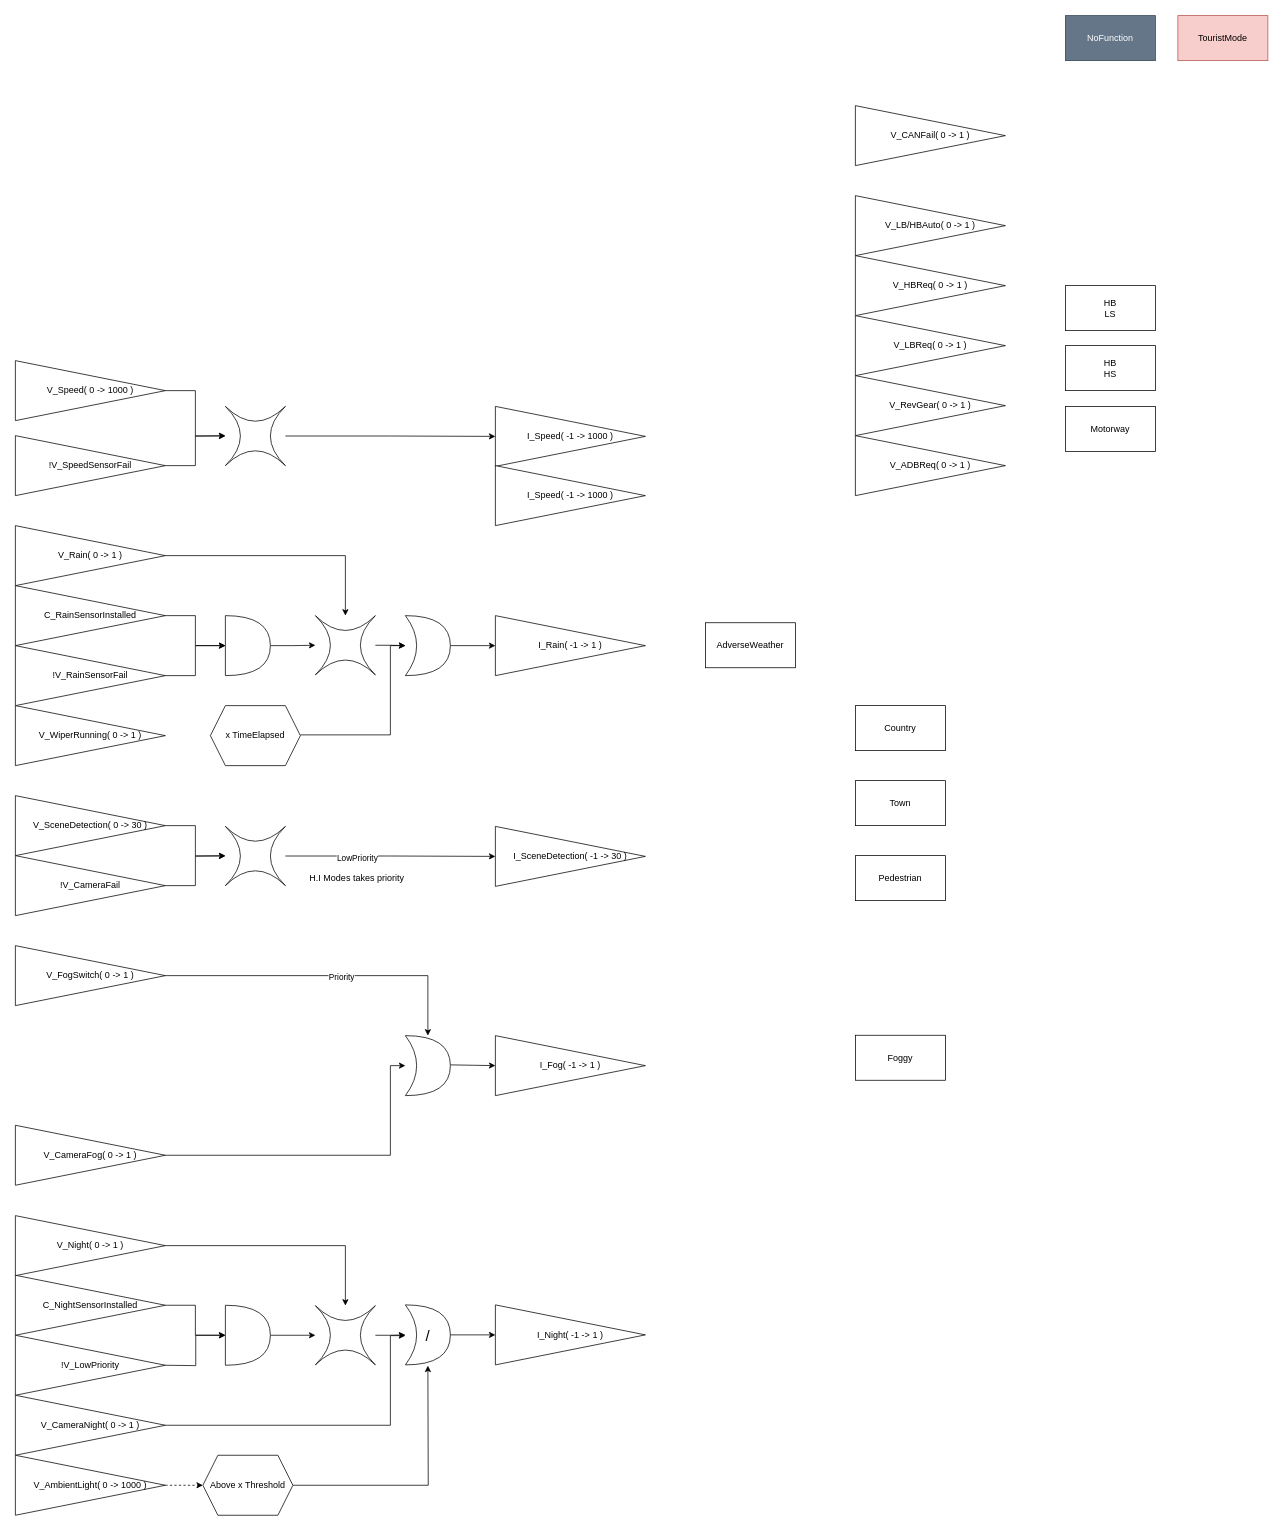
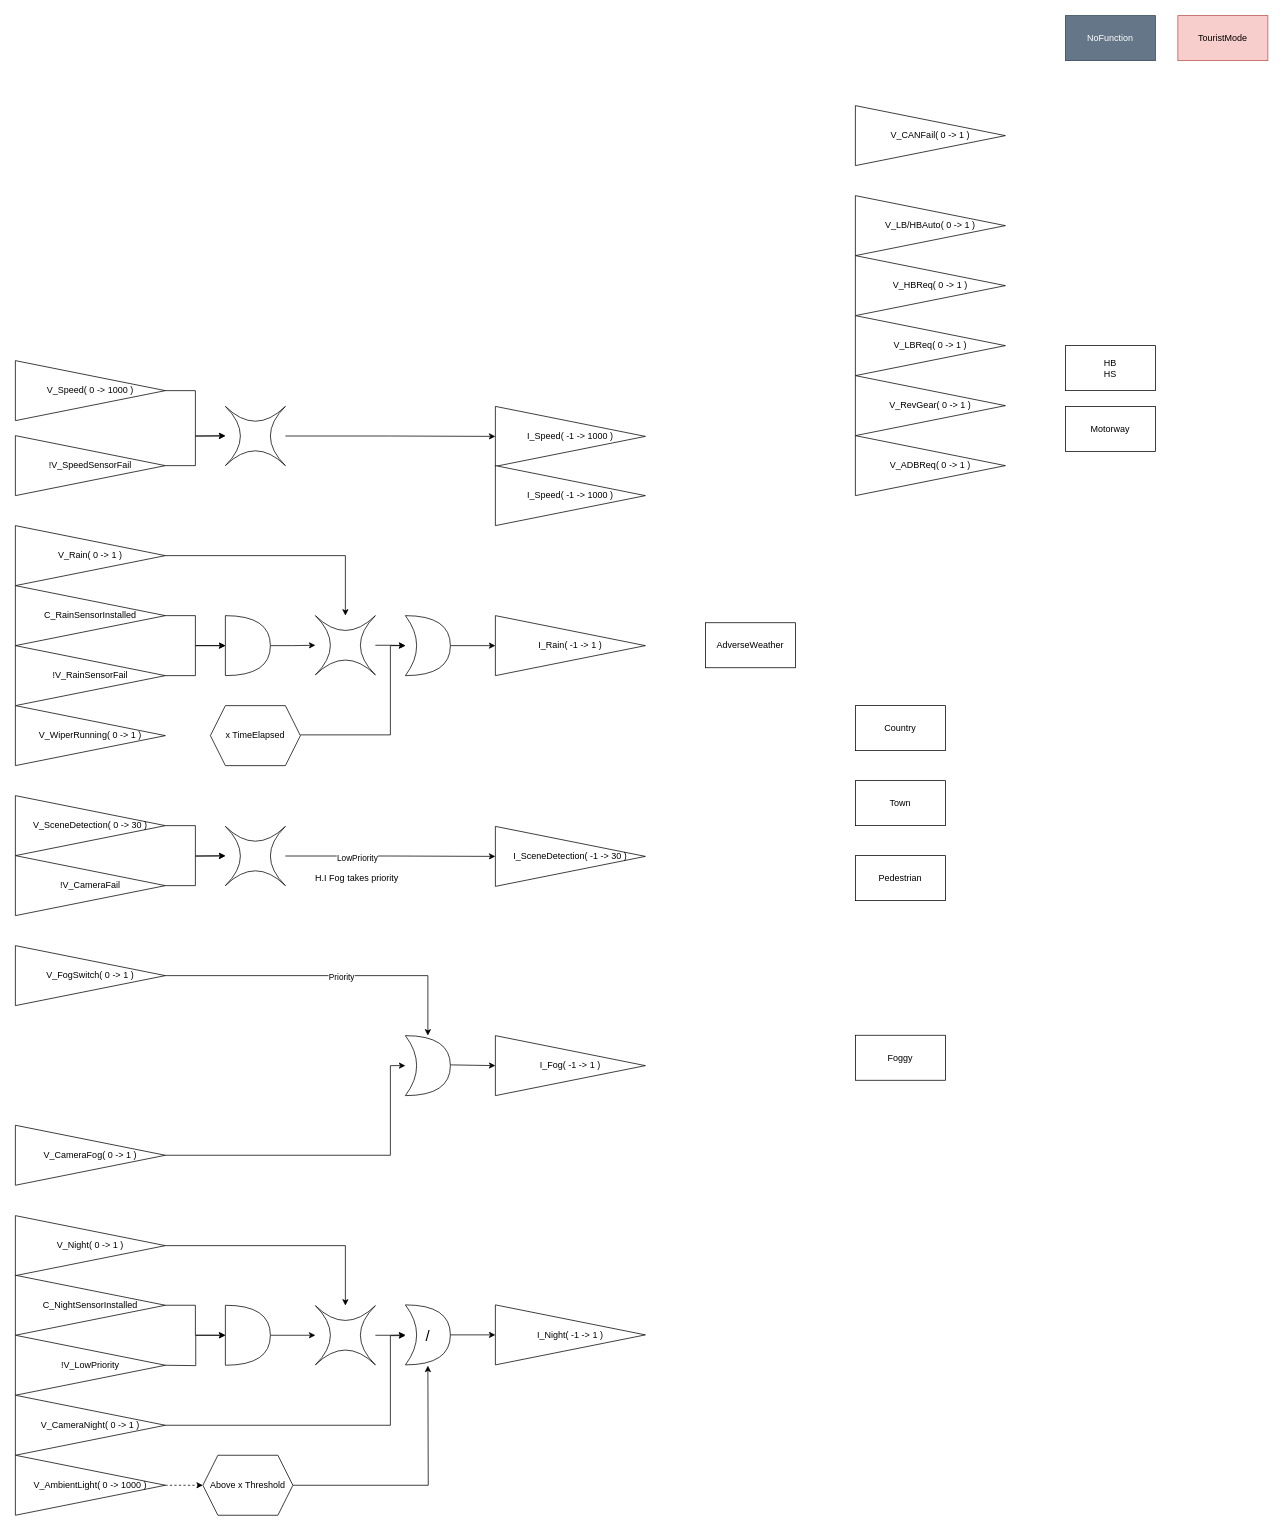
node "HB LS": removed
node "H.I Modes takes priority": label "H.I Modes takes priority" -> "H.I Fog takes priority"
